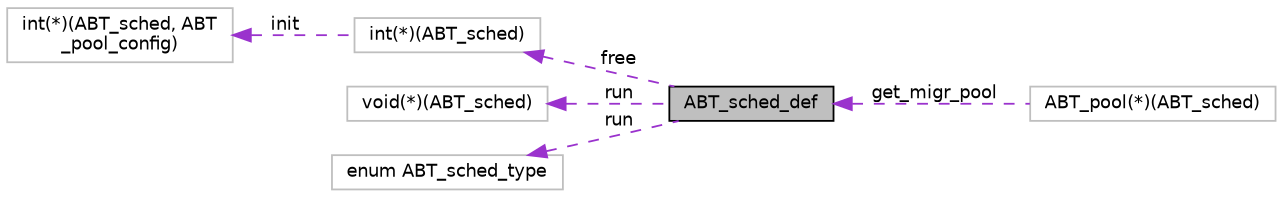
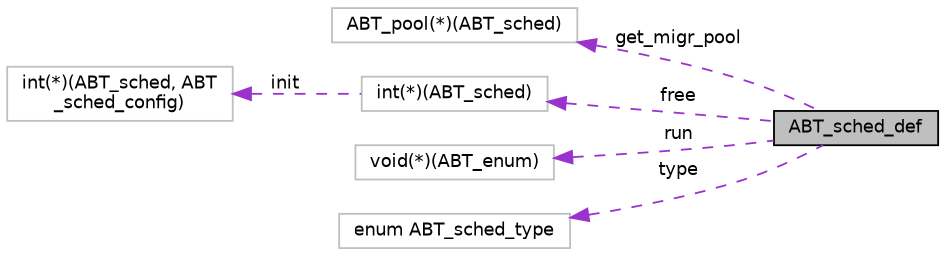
node "int(*)(ABT_sched, ABT _pool_config)": label "int(*)(ABT_sched, ABT _pool_config)" -> "int(*)(ABT_sched, ABT _sched_config)"
node "void(*)(ABT_sched)": label "void(*)(ABT_sched)" -> "void(*)(ABT_enum)"
edge "ABT_pool(*)(ABT_sched)" -> "ABT_sched_def": reversed
edge "ABT_sched_def" -> "enum ABT_sched_type": label " run" -> " type"
